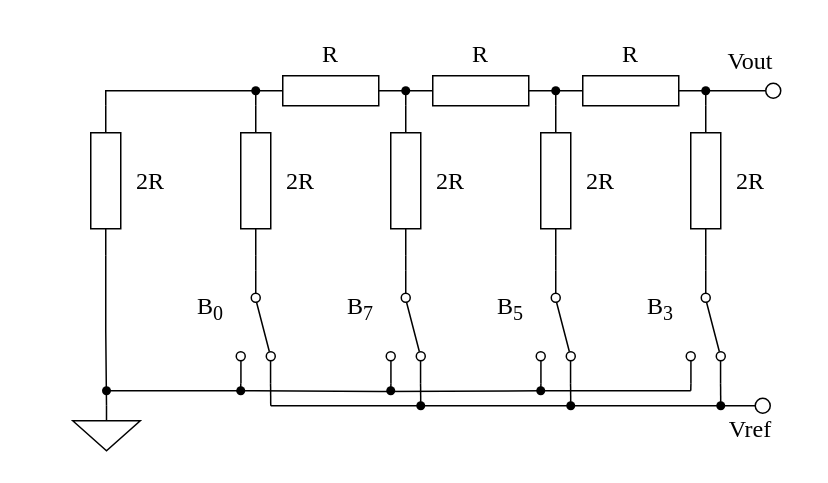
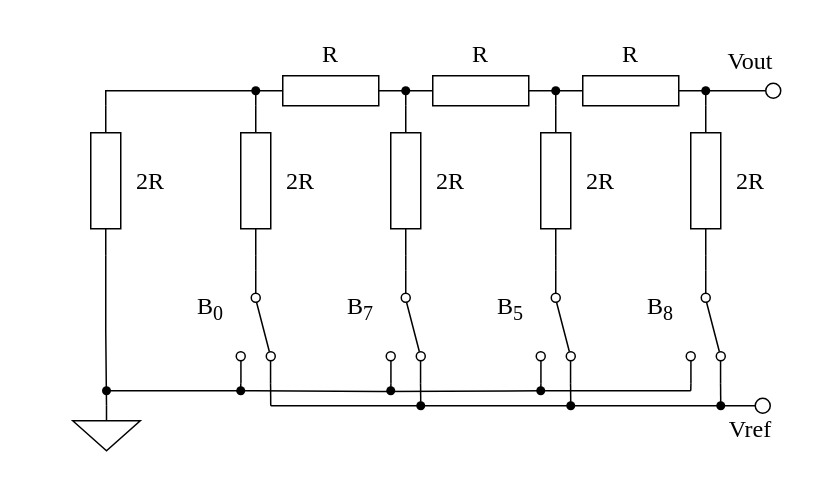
node "B3": label "B3" -> "B8"
